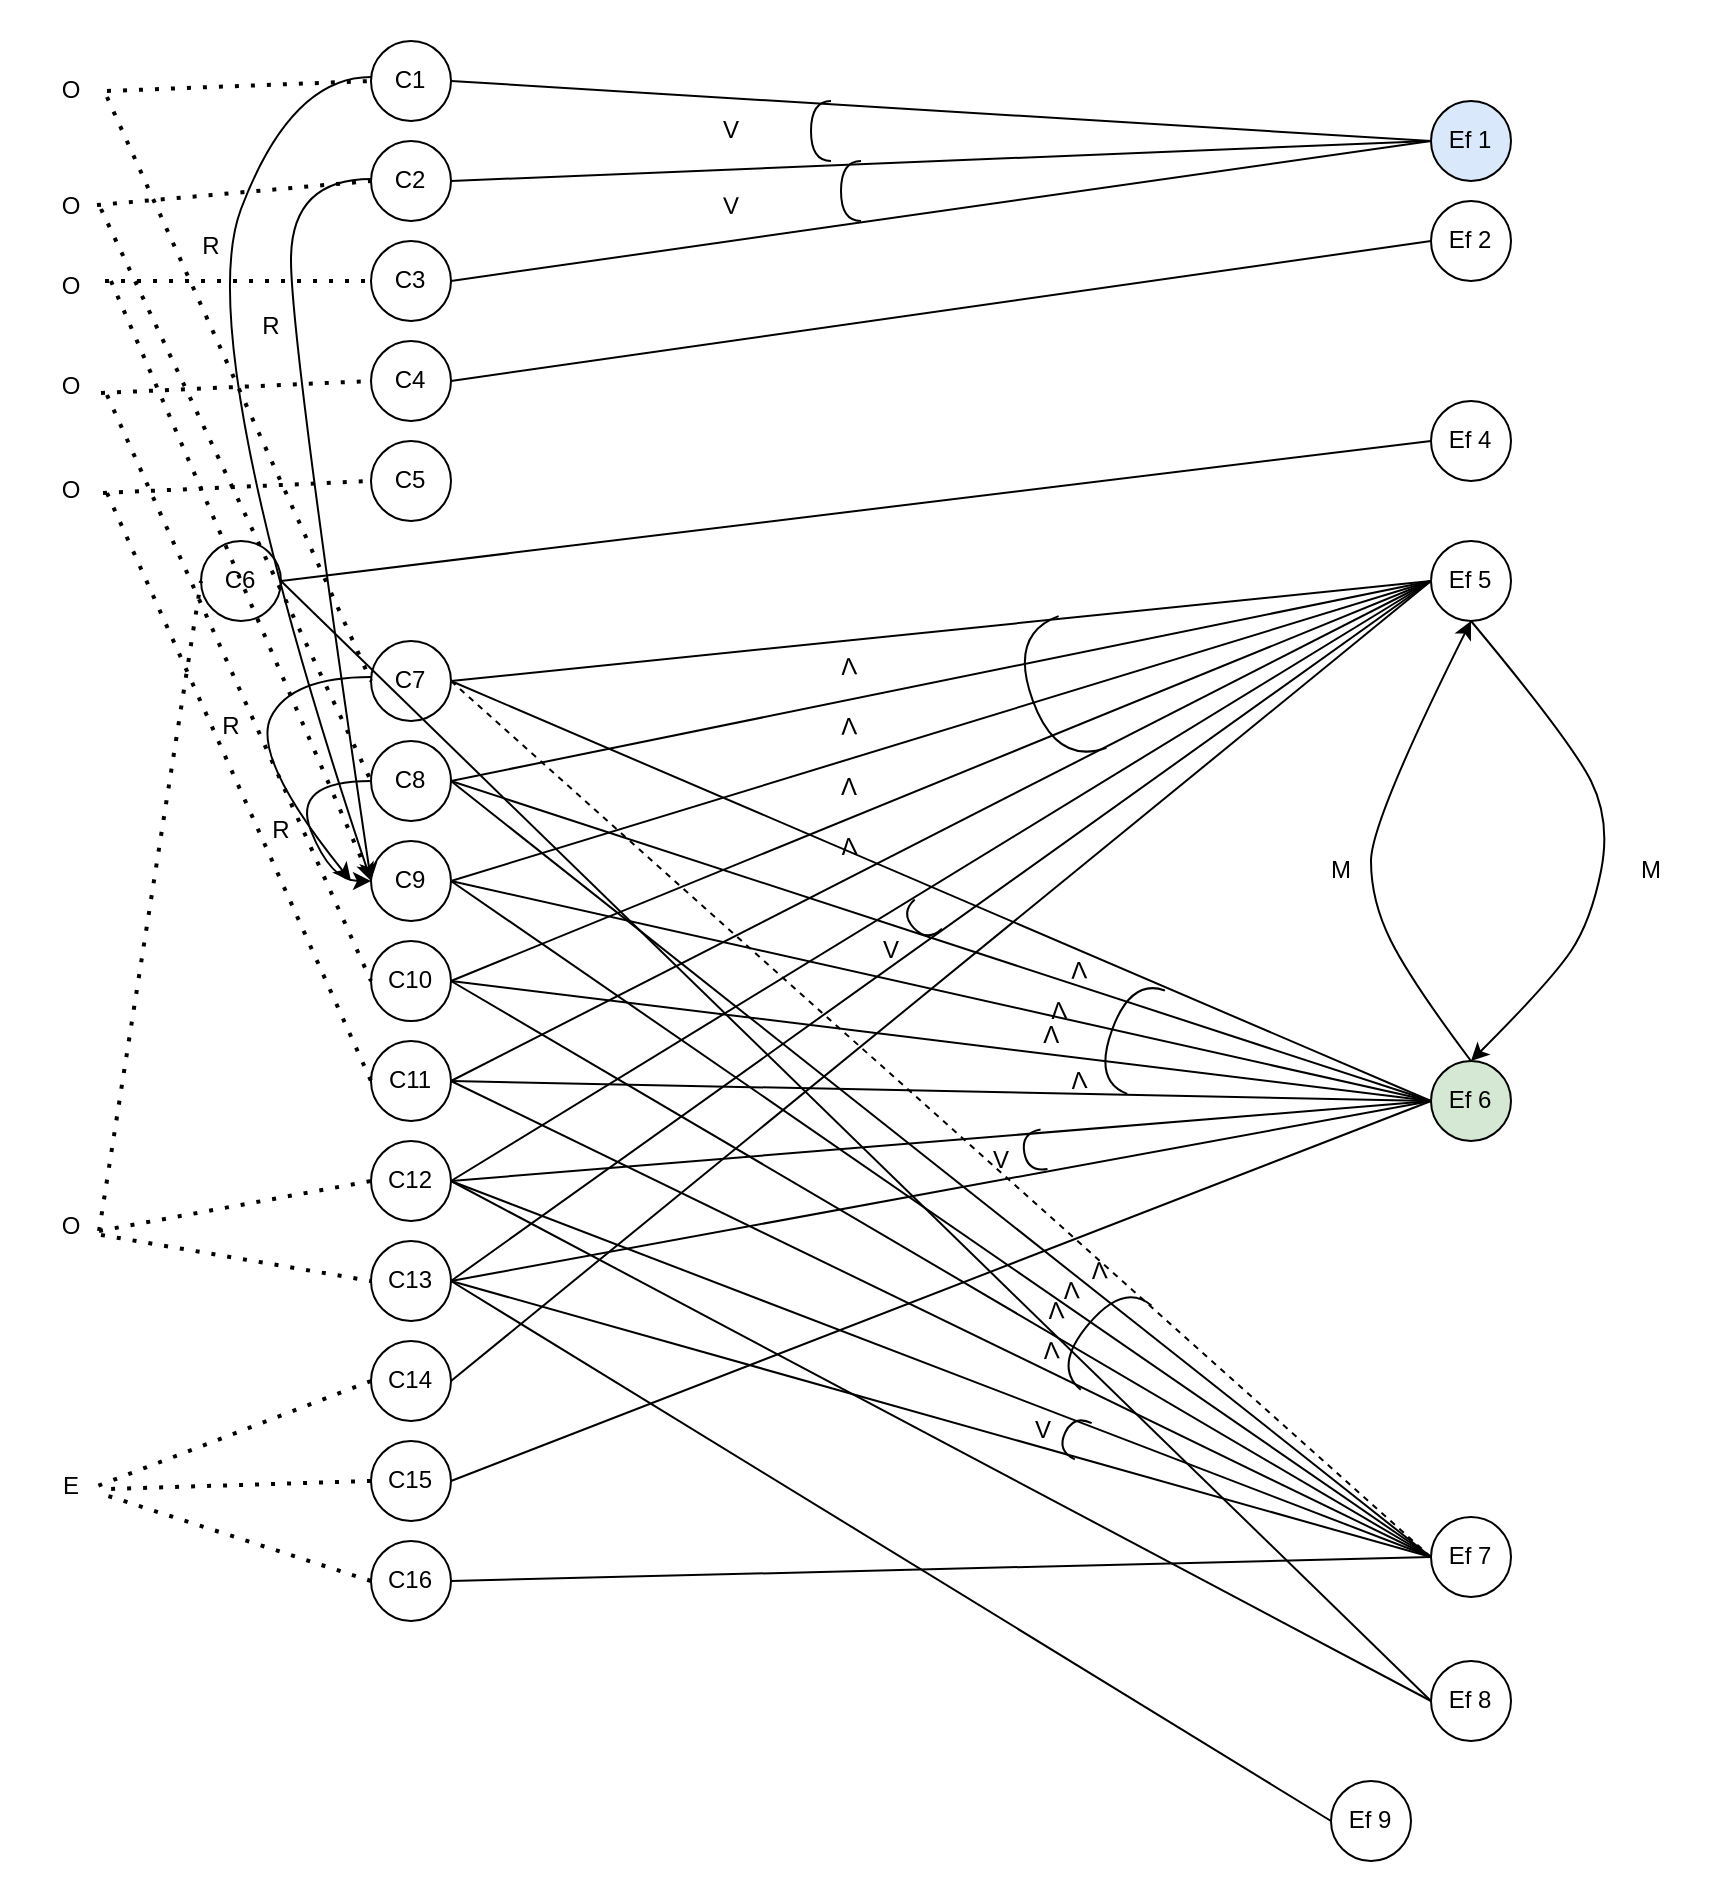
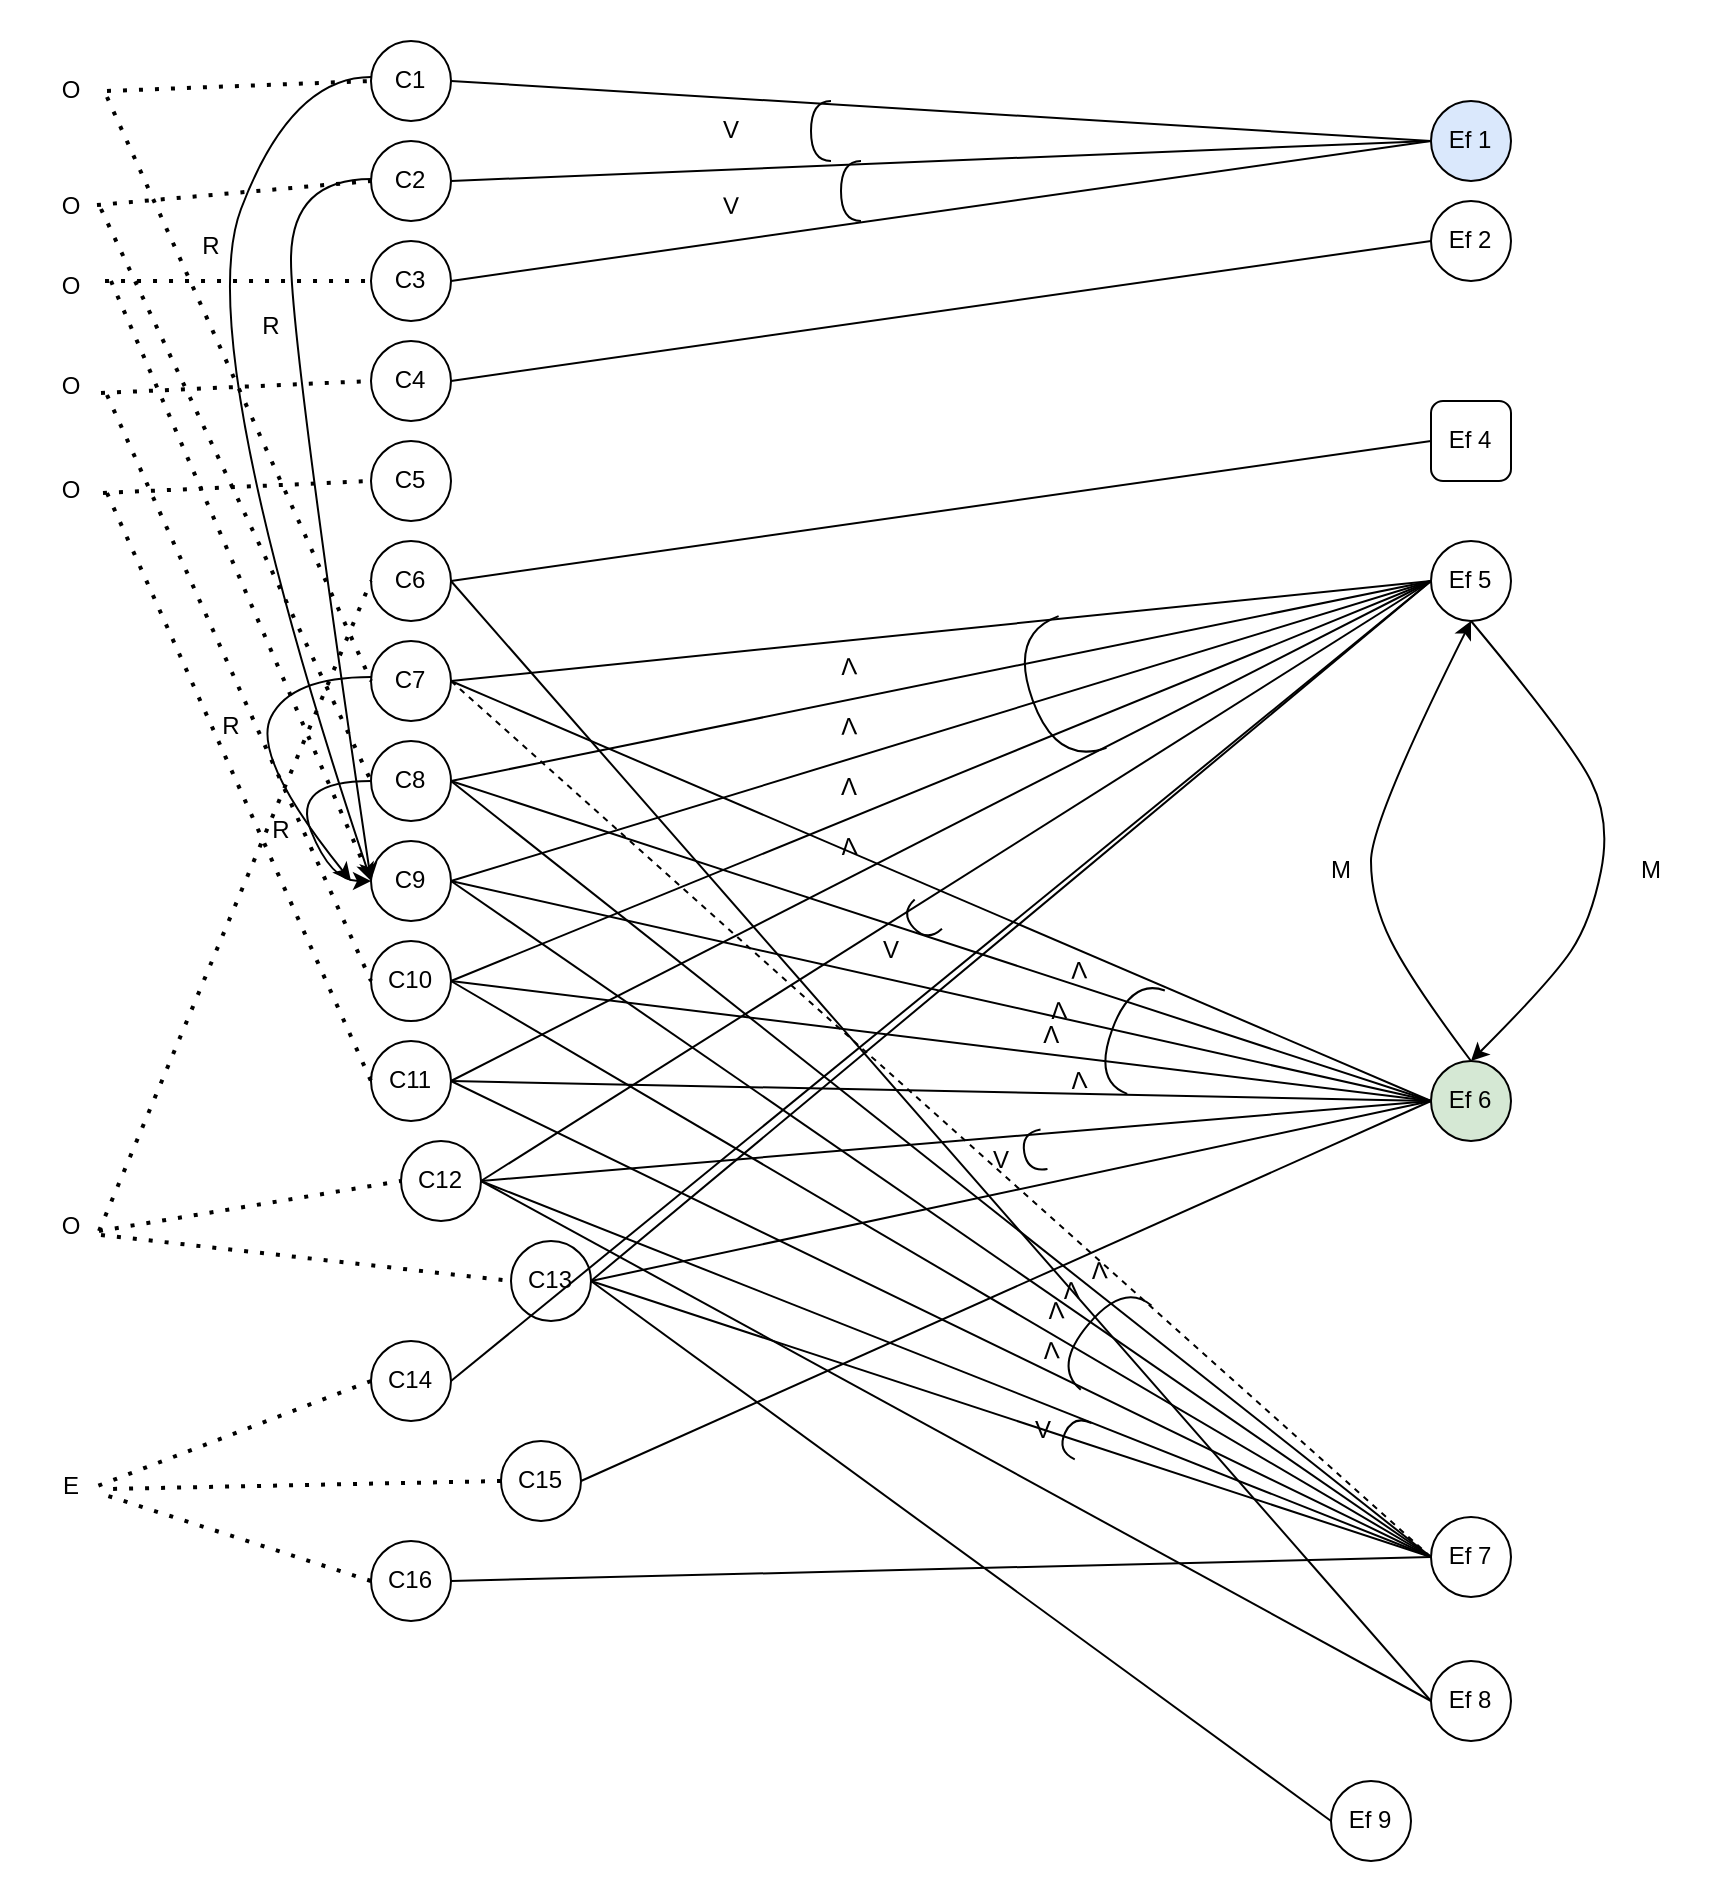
node "Ef 4": shape ellipse -> rounded rectangle
node "C6": moved (241, 581) -> (411, 581)
node "C12": moved (411, 1181) -> (441, 1181)
node "C13": moved (411, 1281) -> (551, 1281)
node "C15": moved (411, 1481) -> (541, 1481)
